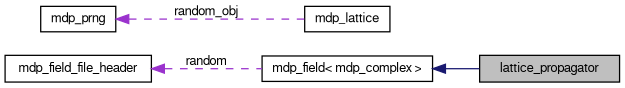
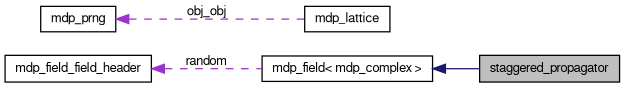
edge "mdp_lattice" -> "mdp_prng": label "random_obj" -> "obj_obj"
node "mdp_field_file_header": label "mdp_field_file_header" -> "mdp_field_field_header"
node "lattice_propagator": label "lattice_propagator" -> "staggered_propagator"
